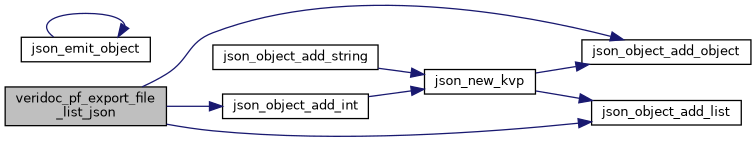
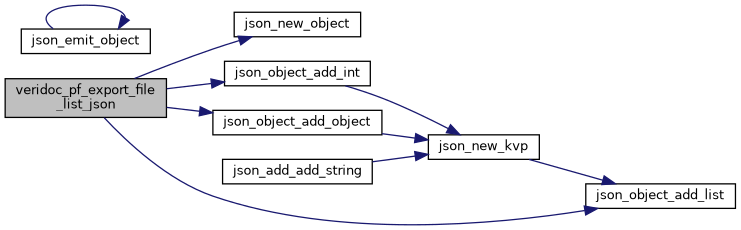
node "json_new_object": added
node "json_object_add_string": label "json_object_add_string" -> "json_add_add_string"
edge "json_new_kvp" -> "json_object_add_object": reversed
